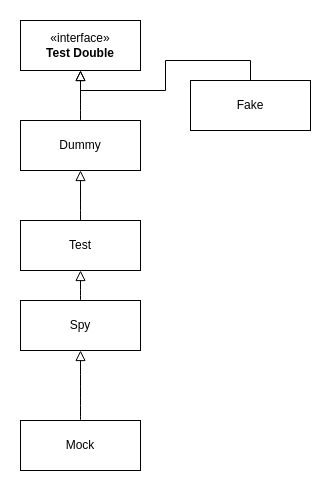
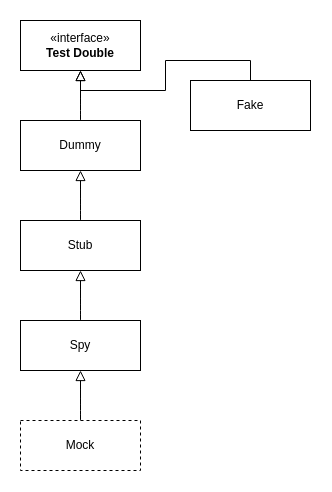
node "Test": label "Test" -> "Stub"
node "Spy": moved (81, 326) -> (81, 346)
node "Mock": style solid -> dashed
